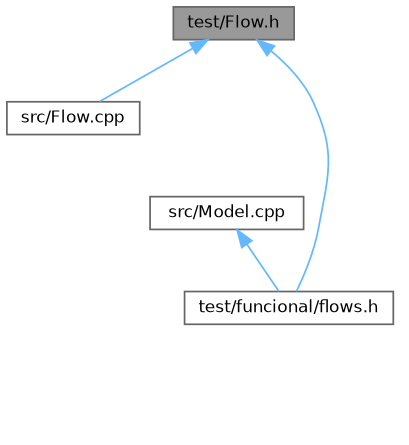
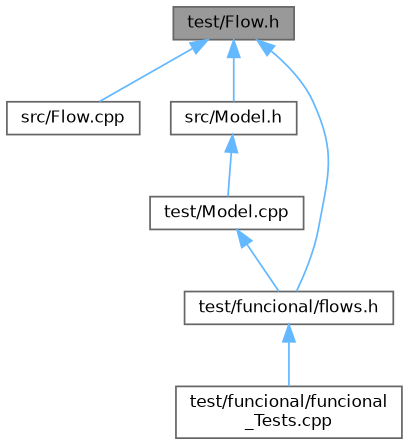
node "src/Model.h": added
node "src/Model.cpp": label "src/Model.cpp" -> "test/Model.cpp"
node "test/funcional/funcional _Tests.cpp": added
